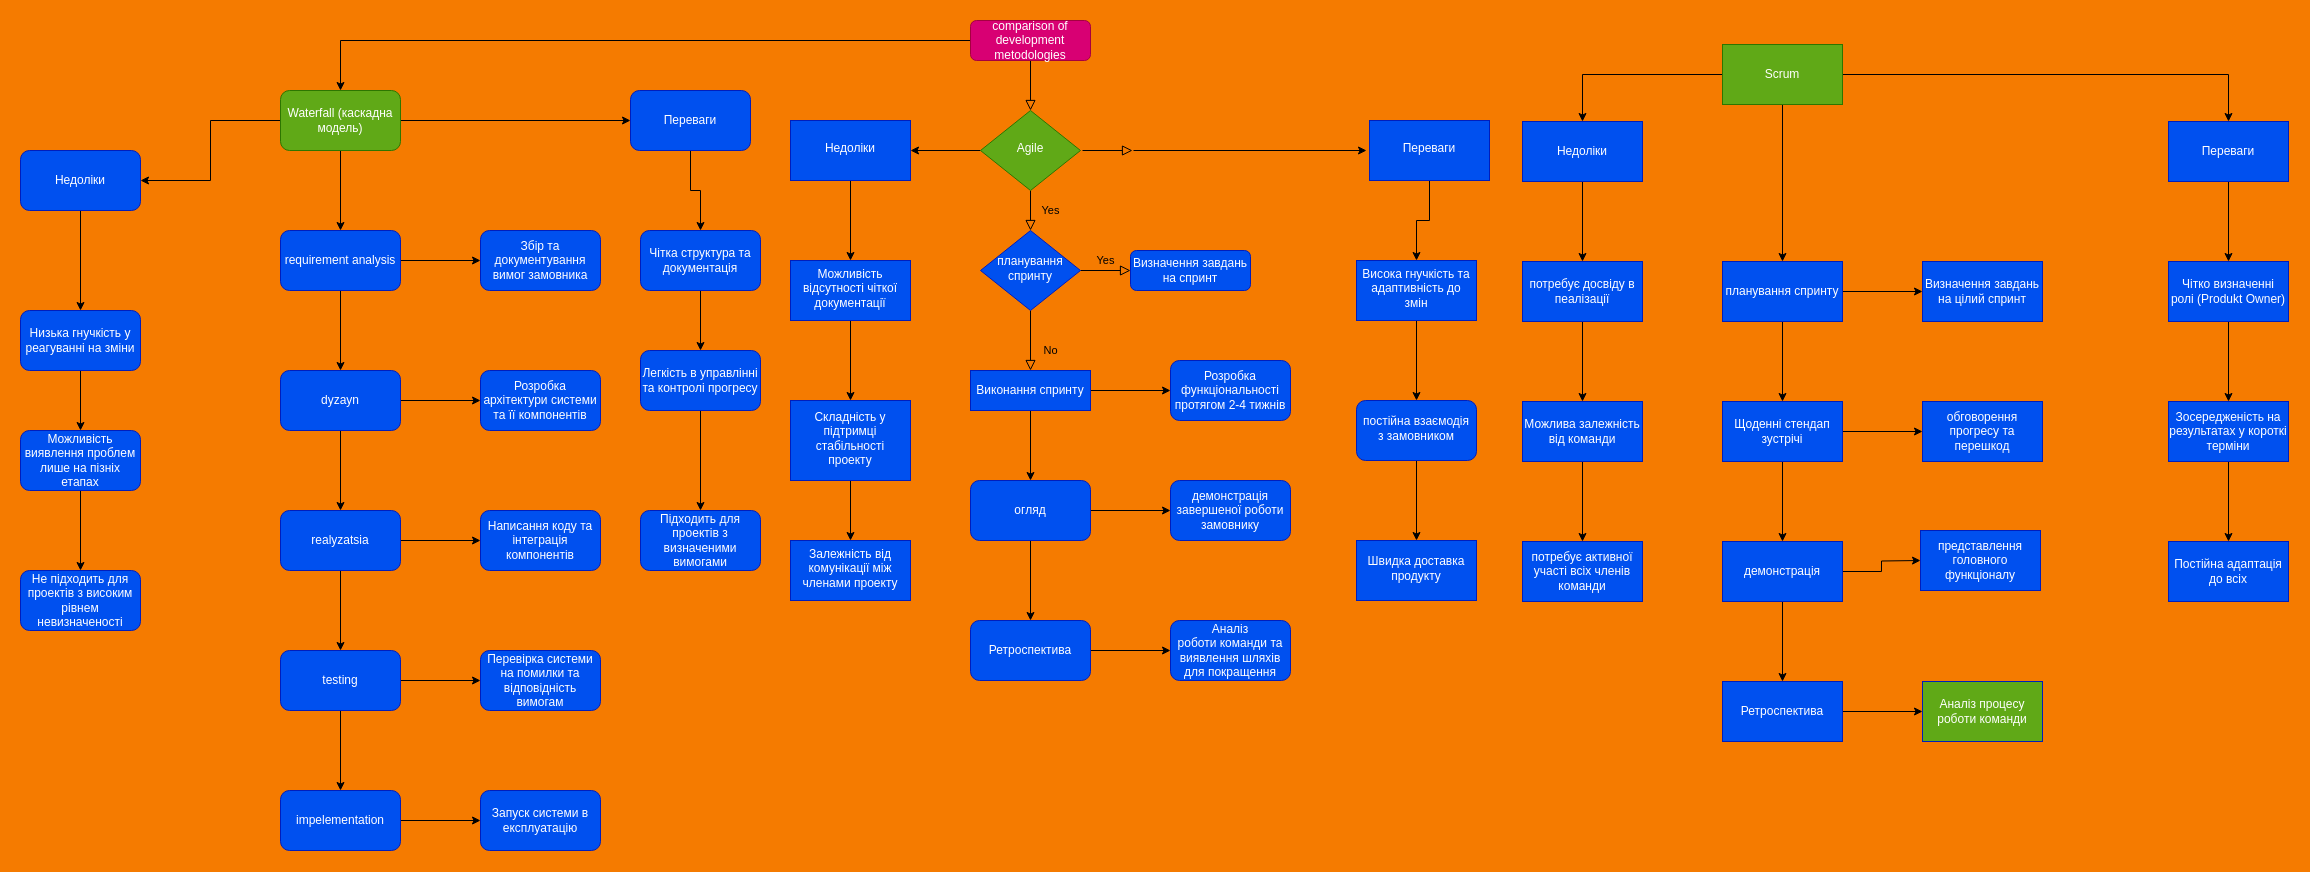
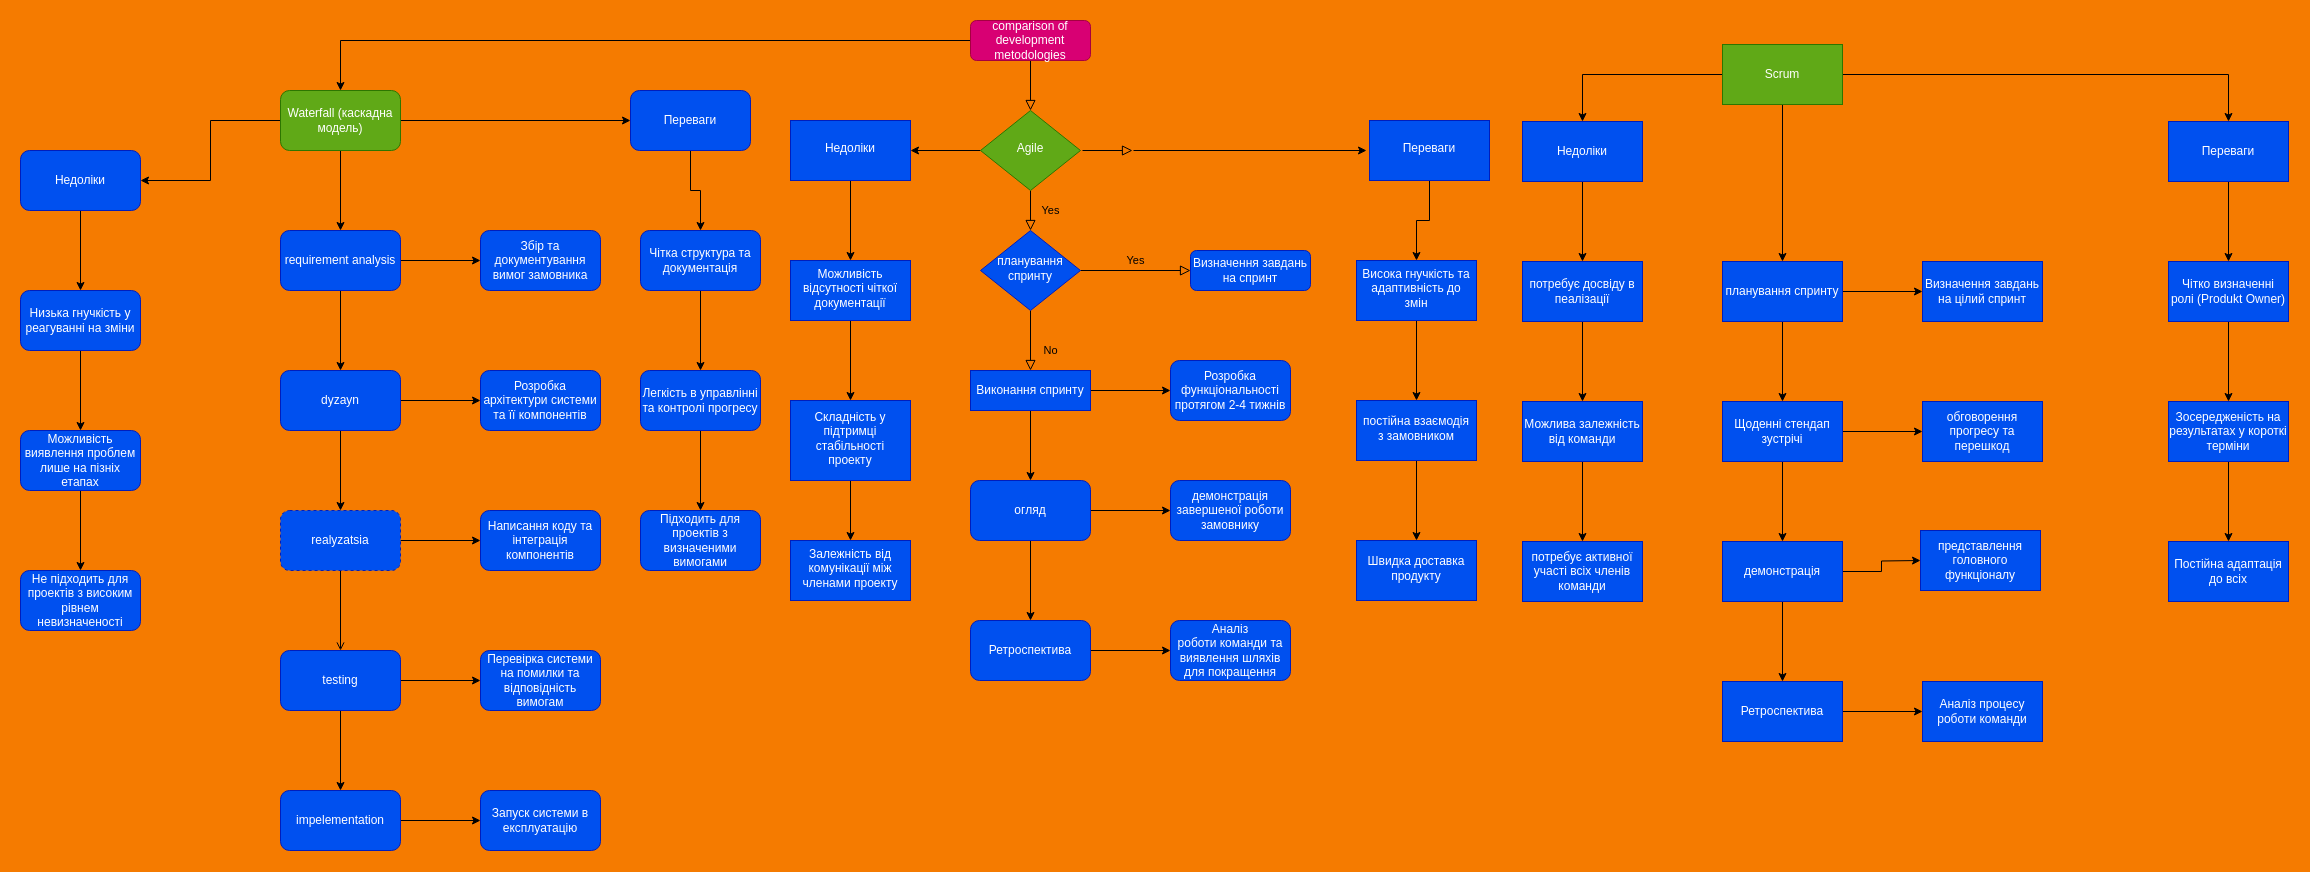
node "Визначення завдань на спринт": moved (1191, 271) -> (1251, 271)
node "Низька гнучкість у реагуванні на зміни": moved (81, 341) -> (81, 321)
node "Легкість в управлінні та контролі прогресу": moved (701, 381) -> (701, 401)
node "постійна взаємодія з замовником": shape rounded rectangle -> rectangle
node "realyzatsia": style solid -> dashed
edge "realyzatsia" -> "testing": arrowhead classic -> open
node "Аналіз процесу роботи команди": fillcolor #60a917 -> #0050ef
